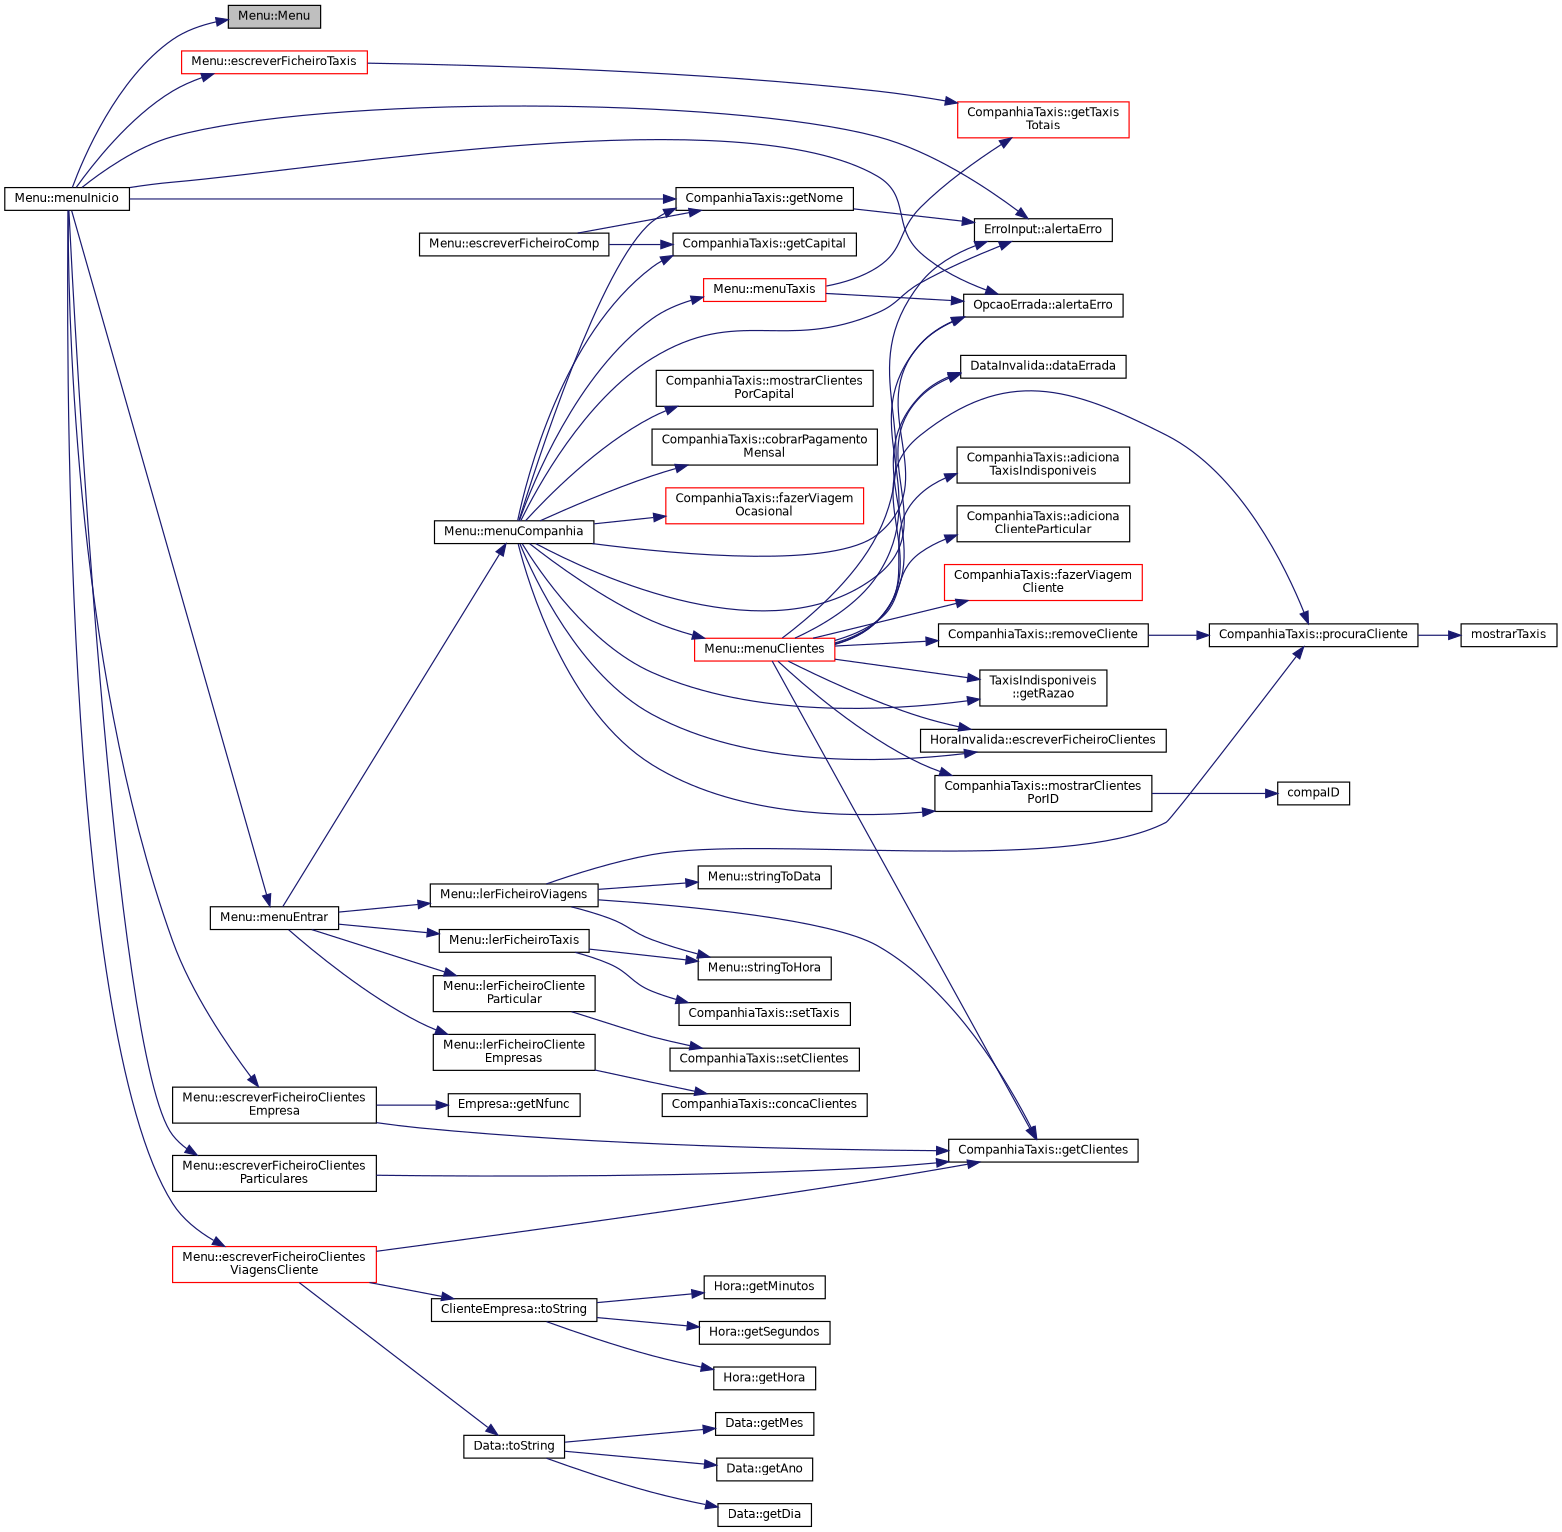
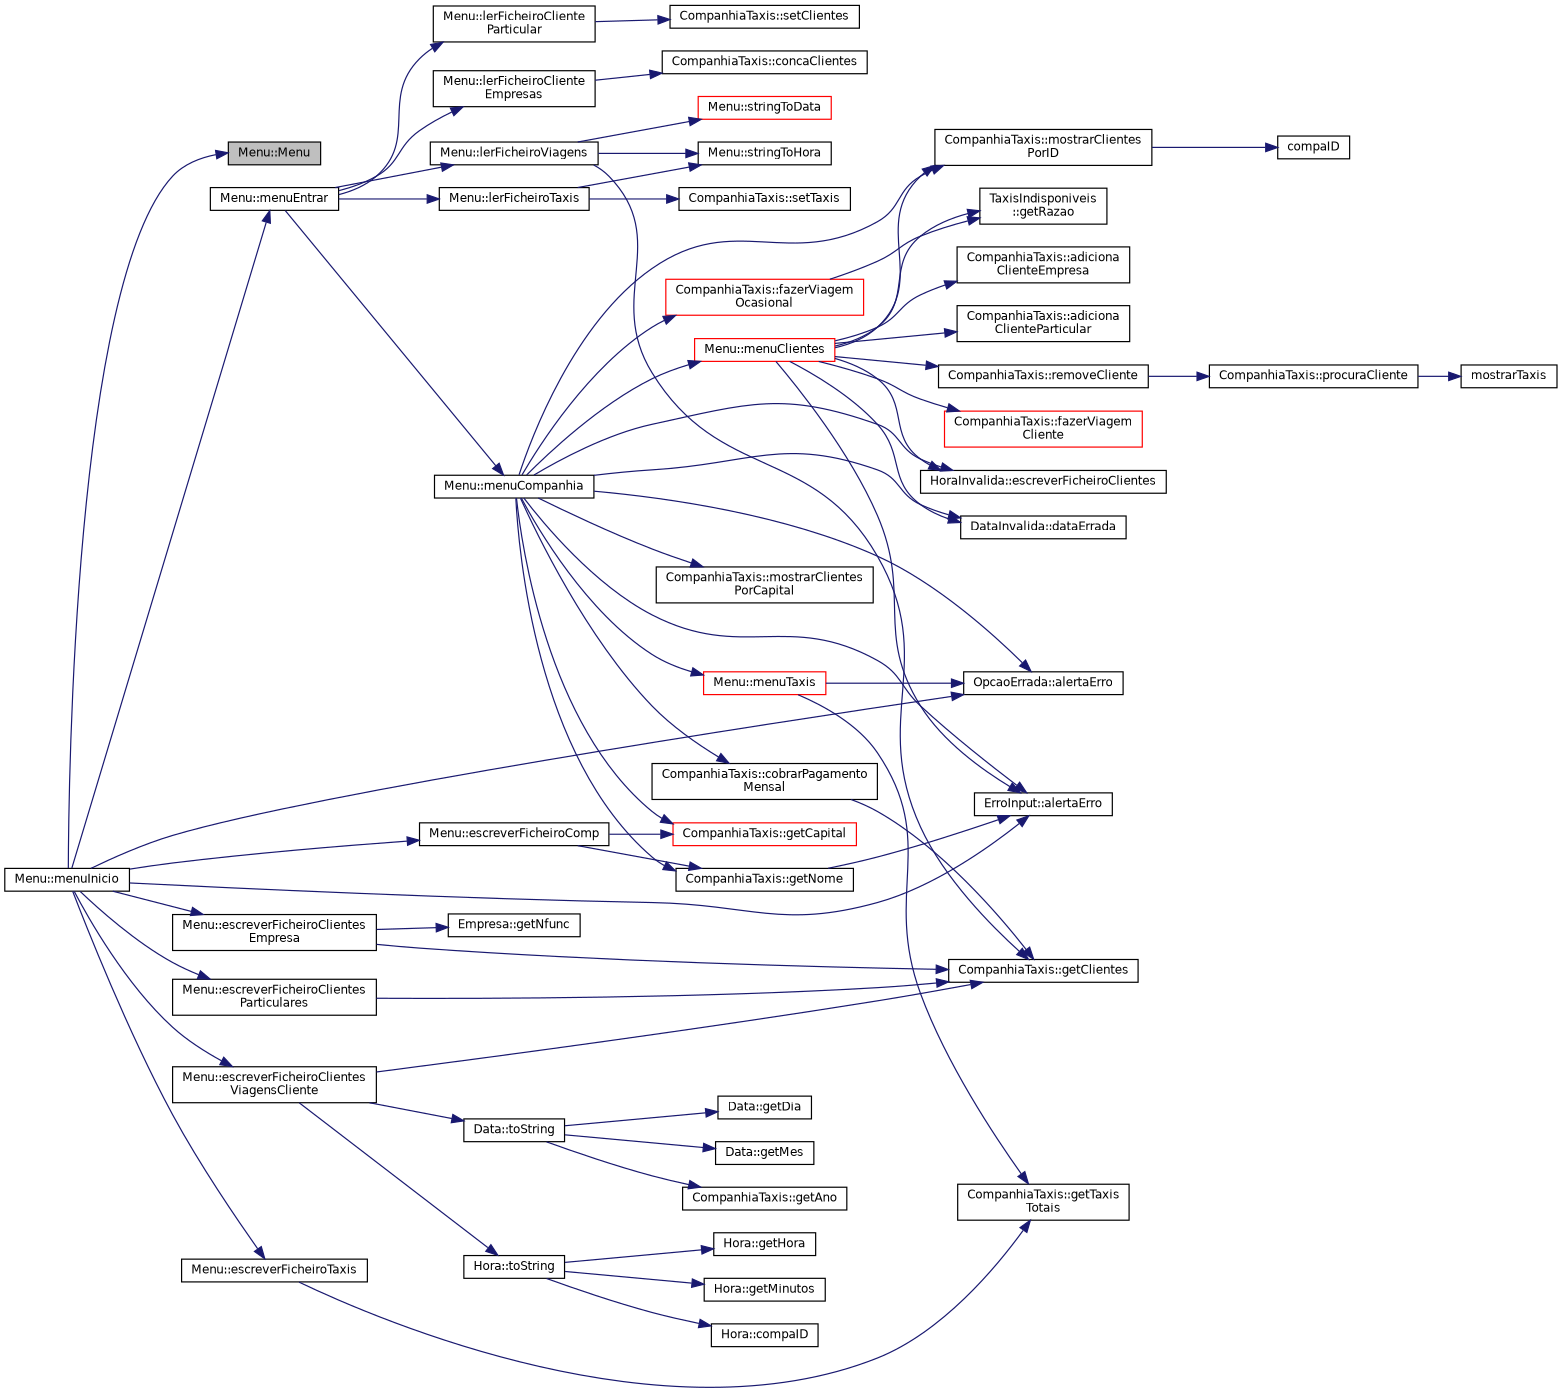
node "Menu::escreverFicheiroTaxis": color red -> black
node "CompanhiaTaxis::getTaxis Totais": color red -> black
edge "Menu::menuInicio" -> "CompanhiaTaxis::getNome": now "Menu::menuInicio" -> "Menu::escreverFicheiroComp"
node "CompanhiaTaxis::getCapital": color black -> red
edge "Menu::menuClientes" -> "CompanhiaTaxis::procuraCliente": removed
node "CompanhiaTaxis::adiciona TaxisIndisponiveis": label "CompanhiaTaxis::adiciona TaxisIndisponiveis" -> "CompanhiaTaxis::adiciona ClienteEmpresa"
edge "Menu::menuClientes" -> "OpcaoErrada::alertaErro": removed
edge "Menu::menuCompanhia" -> "TaxisIndisponiveis ::getRazao": now "CompanhiaTaxis::fazerViagem Ocasional" -> "TaxisIndisponiveis ::getRazao"
edge "Menu::lerFicheiroViagens" -> "CompanhiaTaxis::procuraCliente": removed
node "Menu::stringToData": color black -> red
edge "Menu::menuClientes" -> "CompanhiaTaxis::getClientes": now "CompanhiaTaxis::cobrarPagamento Mensal" -> "CompanhiaTaxis::getClientes"
node "Menu::escreverFicheiroClientes ViagensCliente": color red -> black
node "ClienteEmpresa::toString": label "ClienteEmpresa::toString" -> "Hora::toString"
node "Hora::getSegundos": label "Hora::getSegundos" -> "Hora::compaID"
node "Data::getAno": label "Data::getAno" -> "CompanhiaTaxis::getAno"
